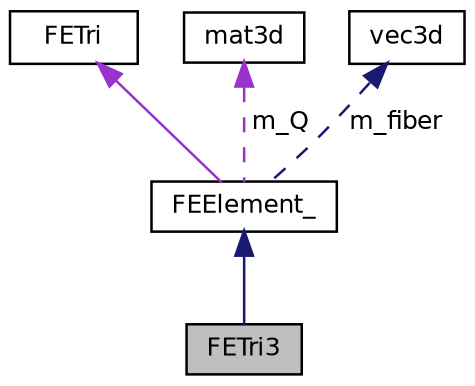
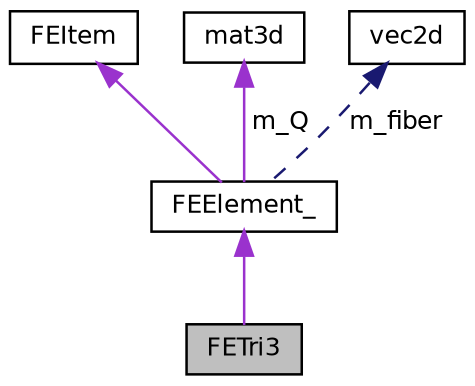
node "FETri": label "FETri" -> "FEItem"
node "vec3d": label "vec3d" -> "vec2d"
edge "FEElement_" -> "mat3d": style dashed -> solid
edge "FETri3" -> "FEElement_": color midnightblue -> darkorchid3
